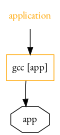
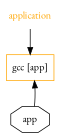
edge "gcc [app]" -> "app": reversed
